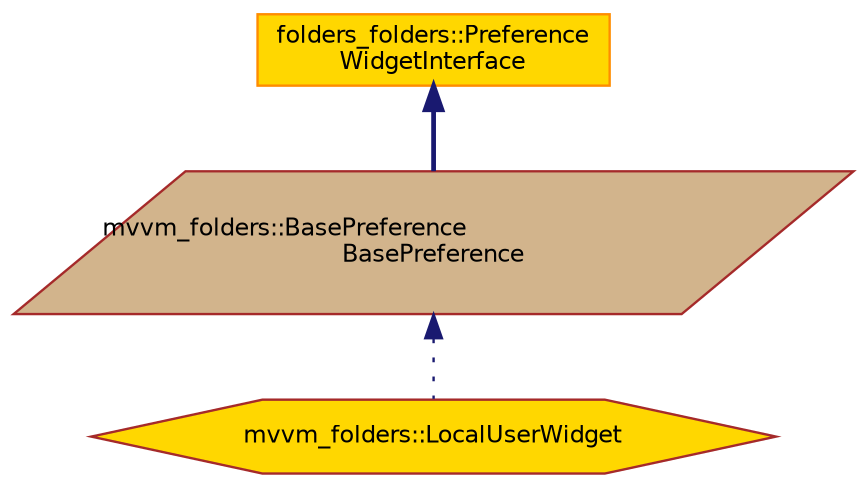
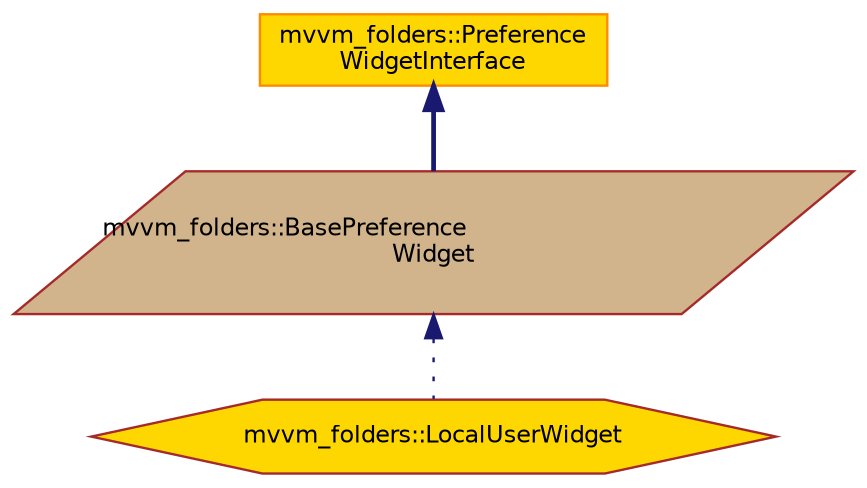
node "folders_folders::Preference WidgetInterface": label "folders_folders::Preference WidgetInterface" -> "mvvm_folders::Preference WidgetInterface"
node "mvvm_folders::BasePreference BasePreference": label "mvvm_folders::BasePreference BasePreference" -> "mvvm_folders::BasePreference Widget"
